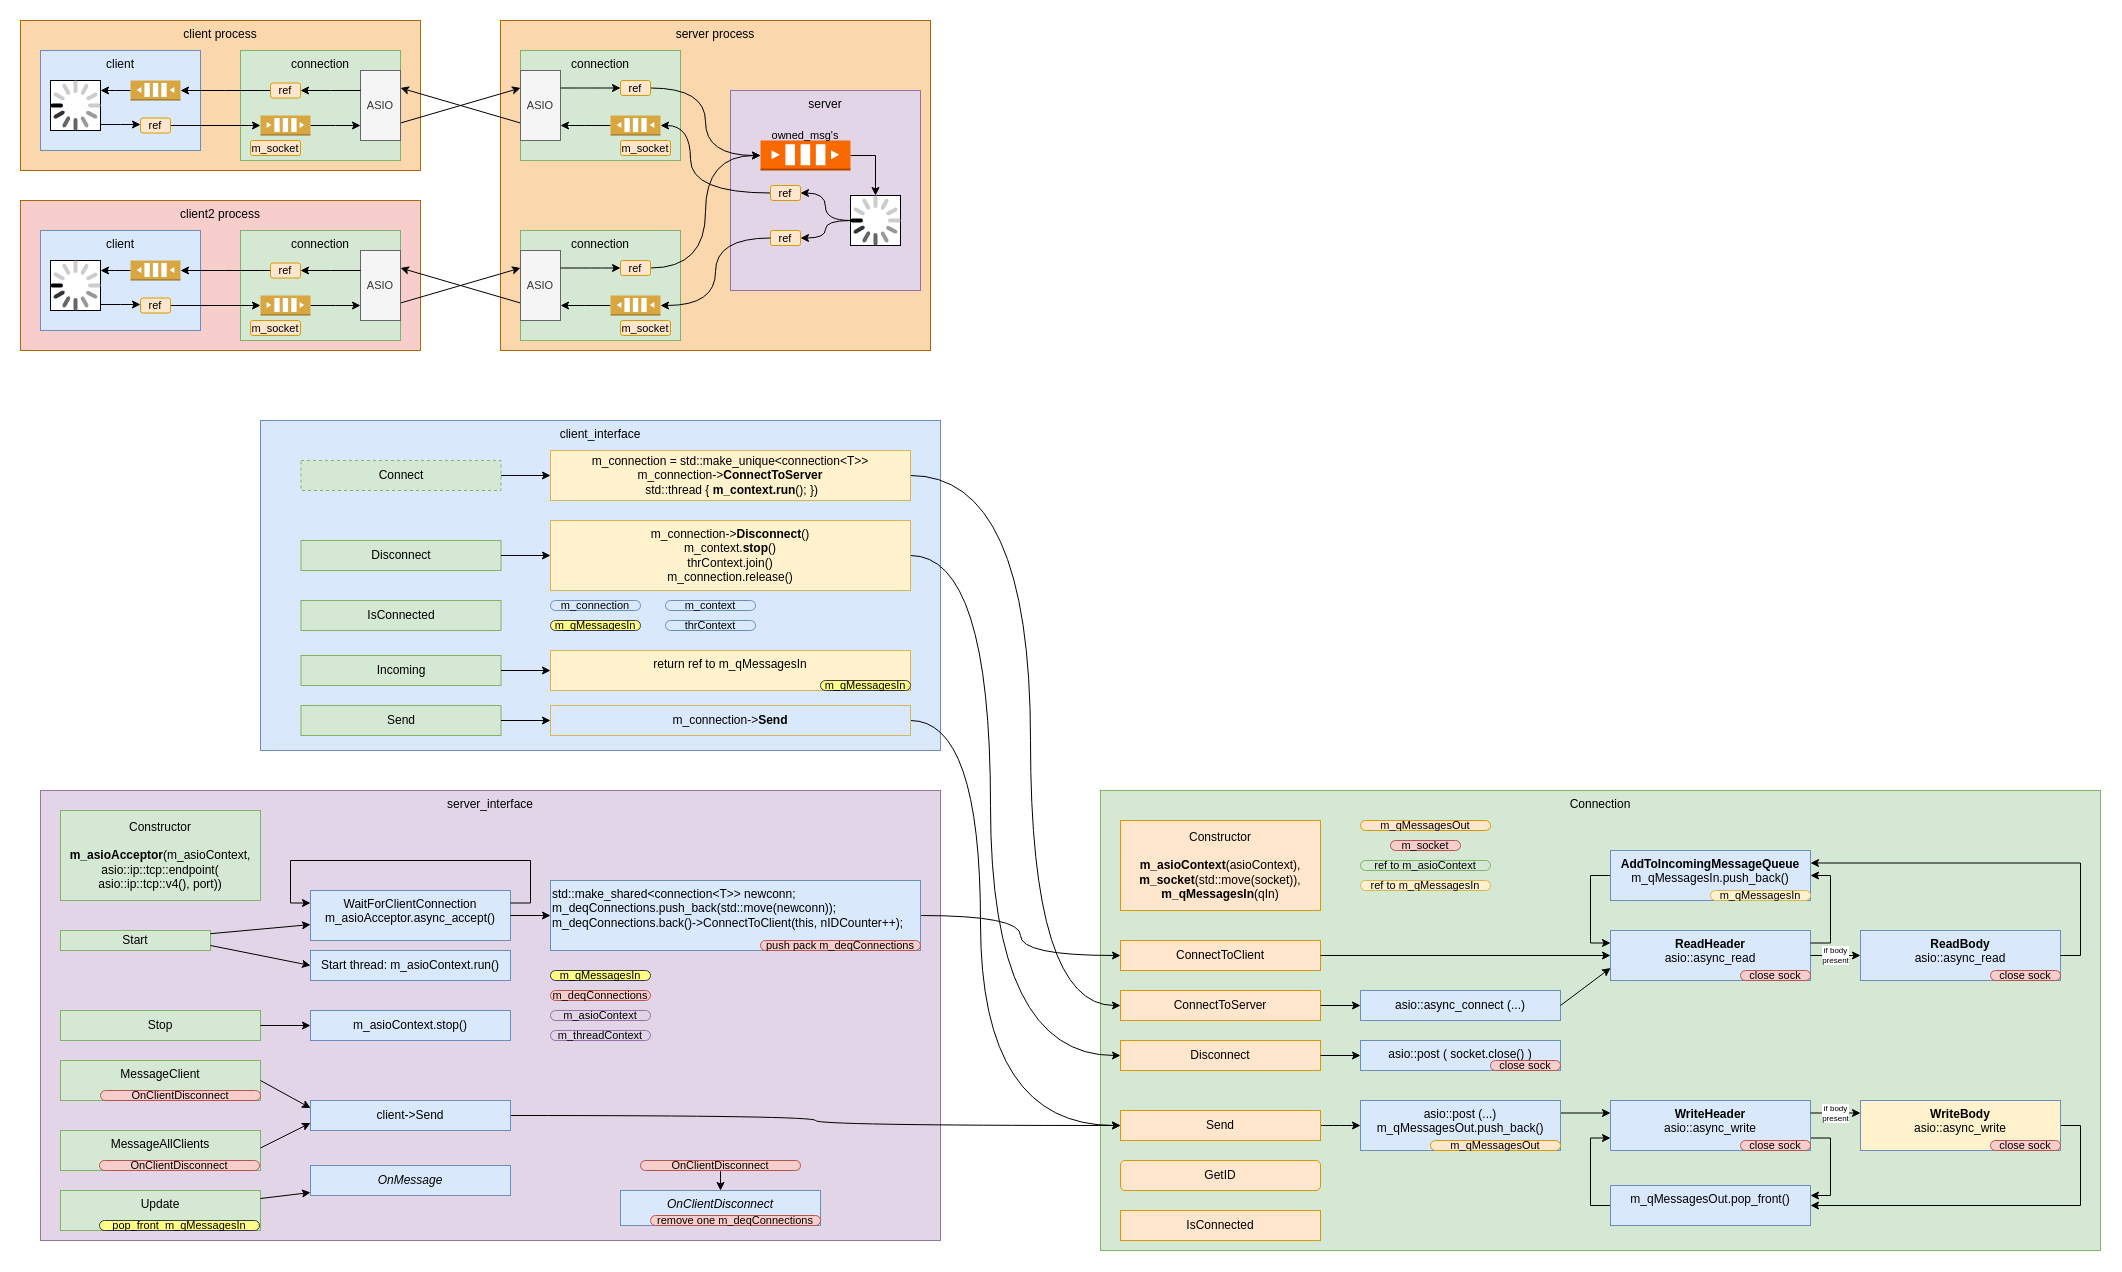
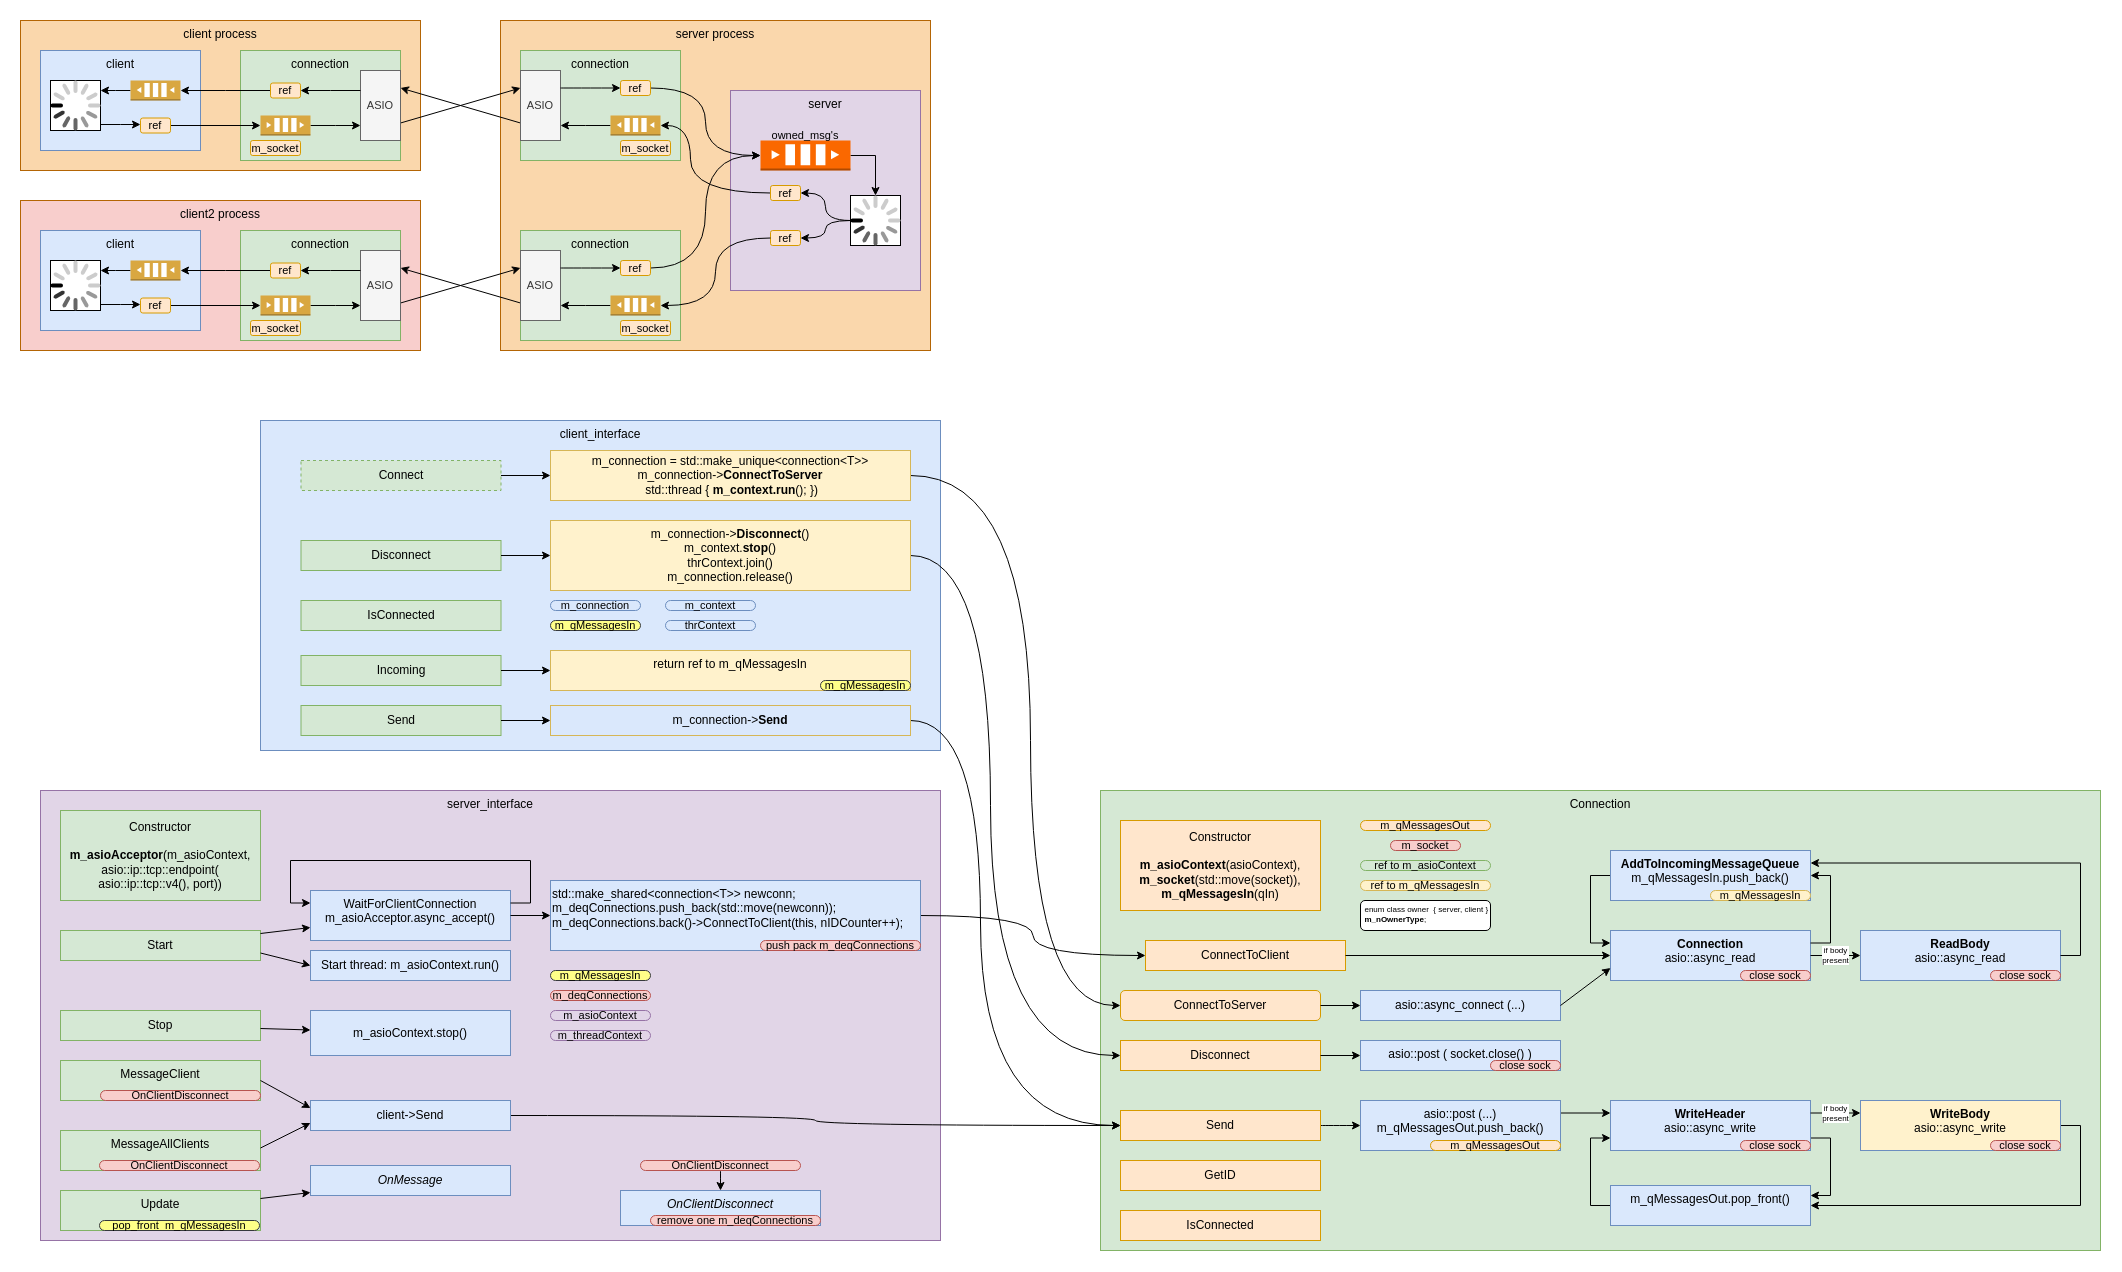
node "enum class owner { server, client } m_nOwnerType;": added
node "Start": size 150x20 -> 200x30
node "ReadHeader asio::async_read": label "ReadHeader asio::async_read" -> "Connection asio::async_read"
node "ConnectToClient": moved (1221, 956) -> (1246, 956)
node "ConnectToServer": shape rectangle -> rounded rectangle
node "m_asioContext.stop()": size 200x30 -> 200x45
node "GetID": shape rounded rectangle -> rectangle
